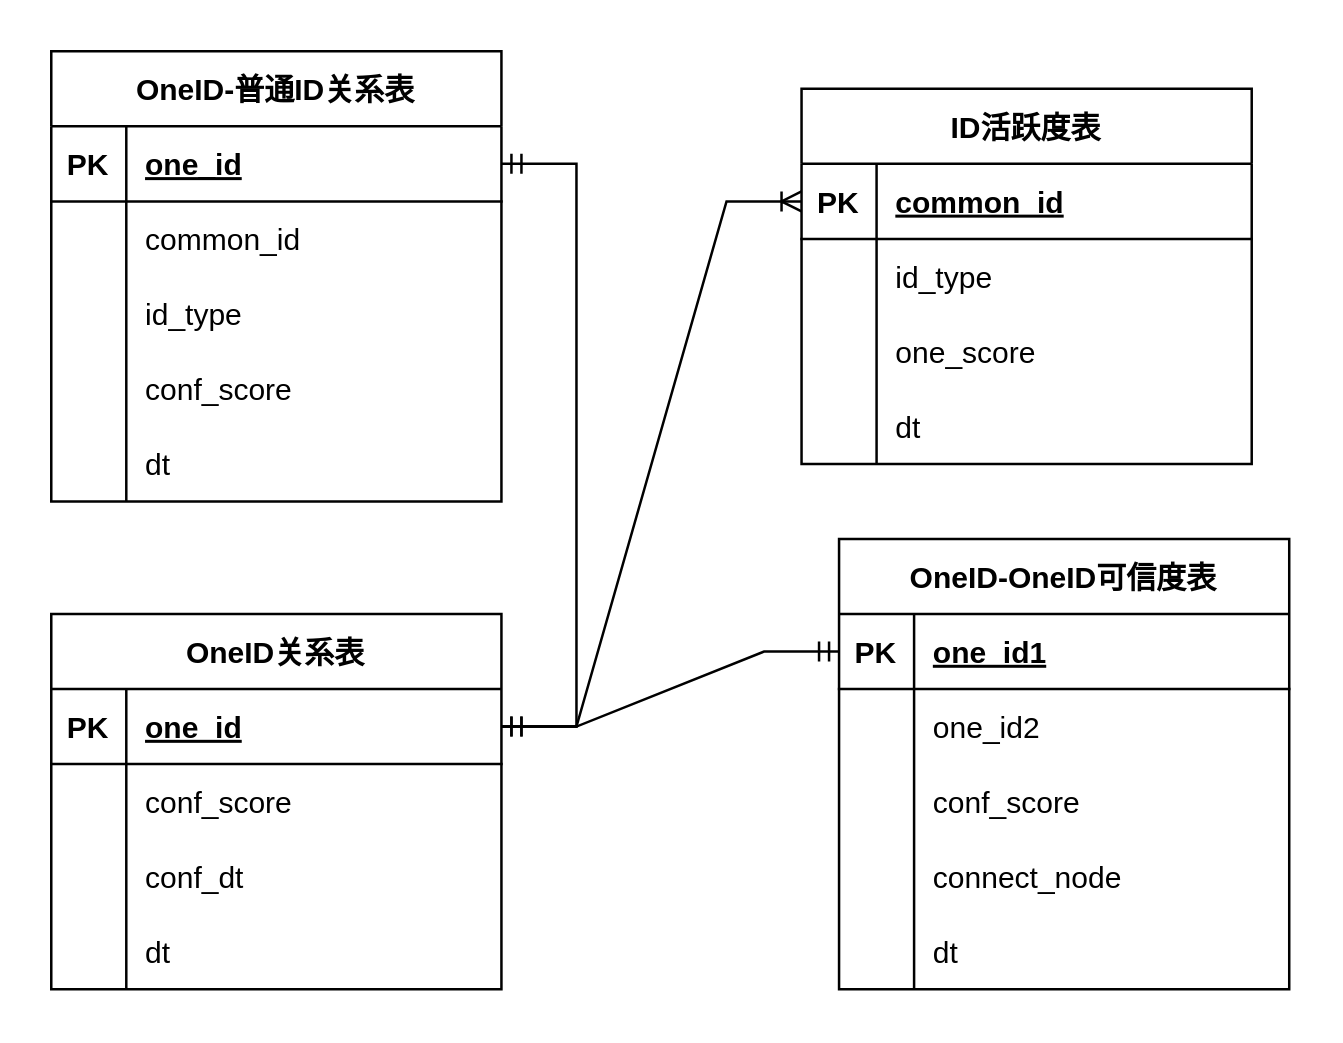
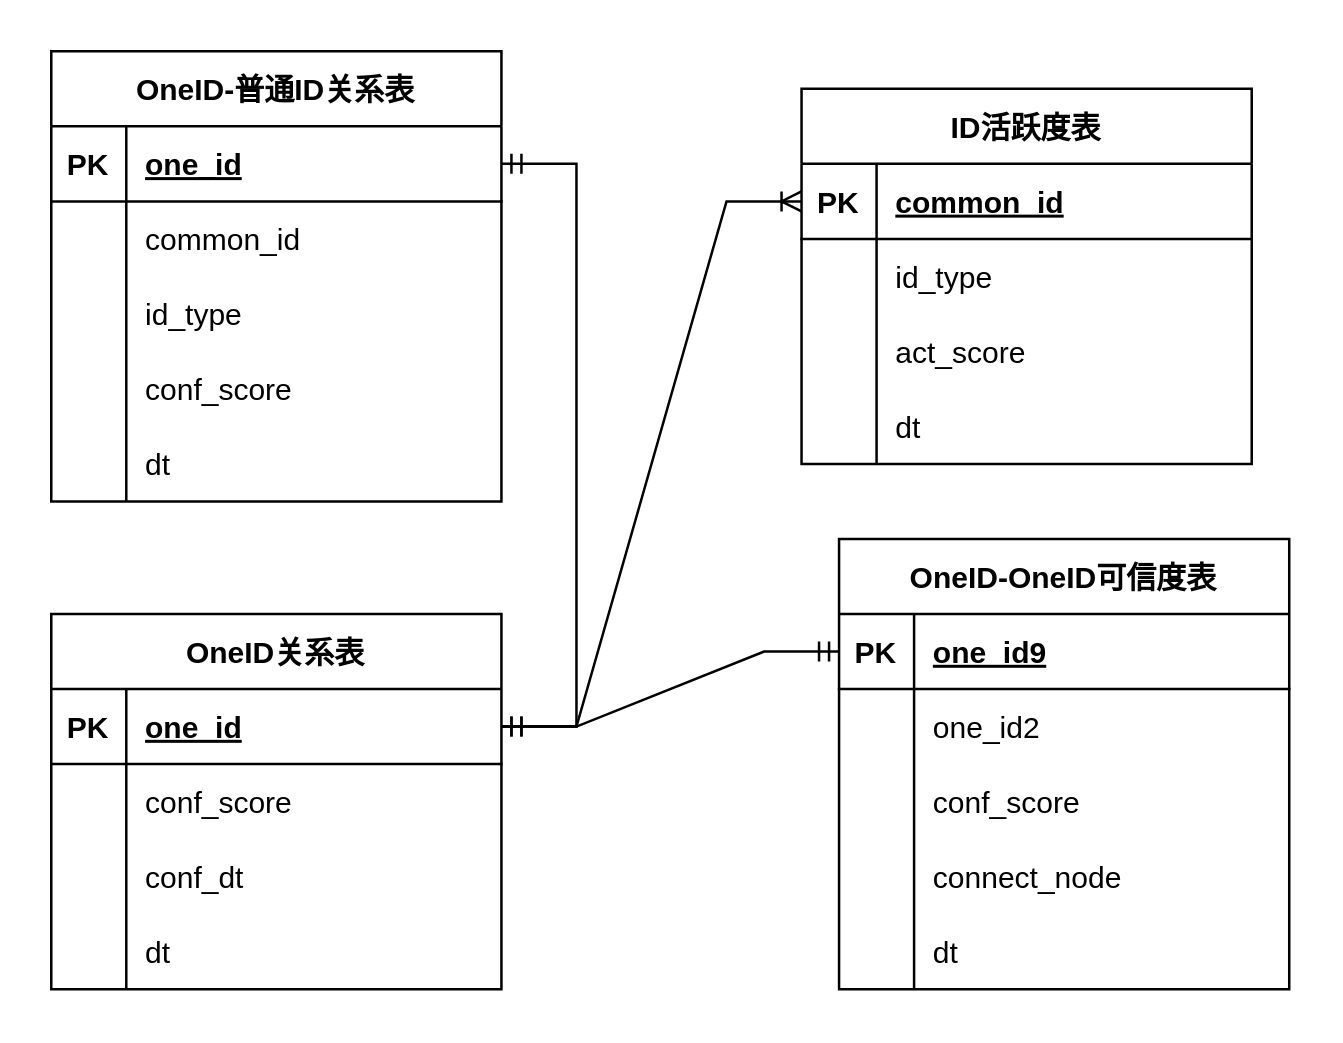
node "one_score": label "one_score" -> "act_score"
node "one_id1": label "one_id1" -> "one_id9"
